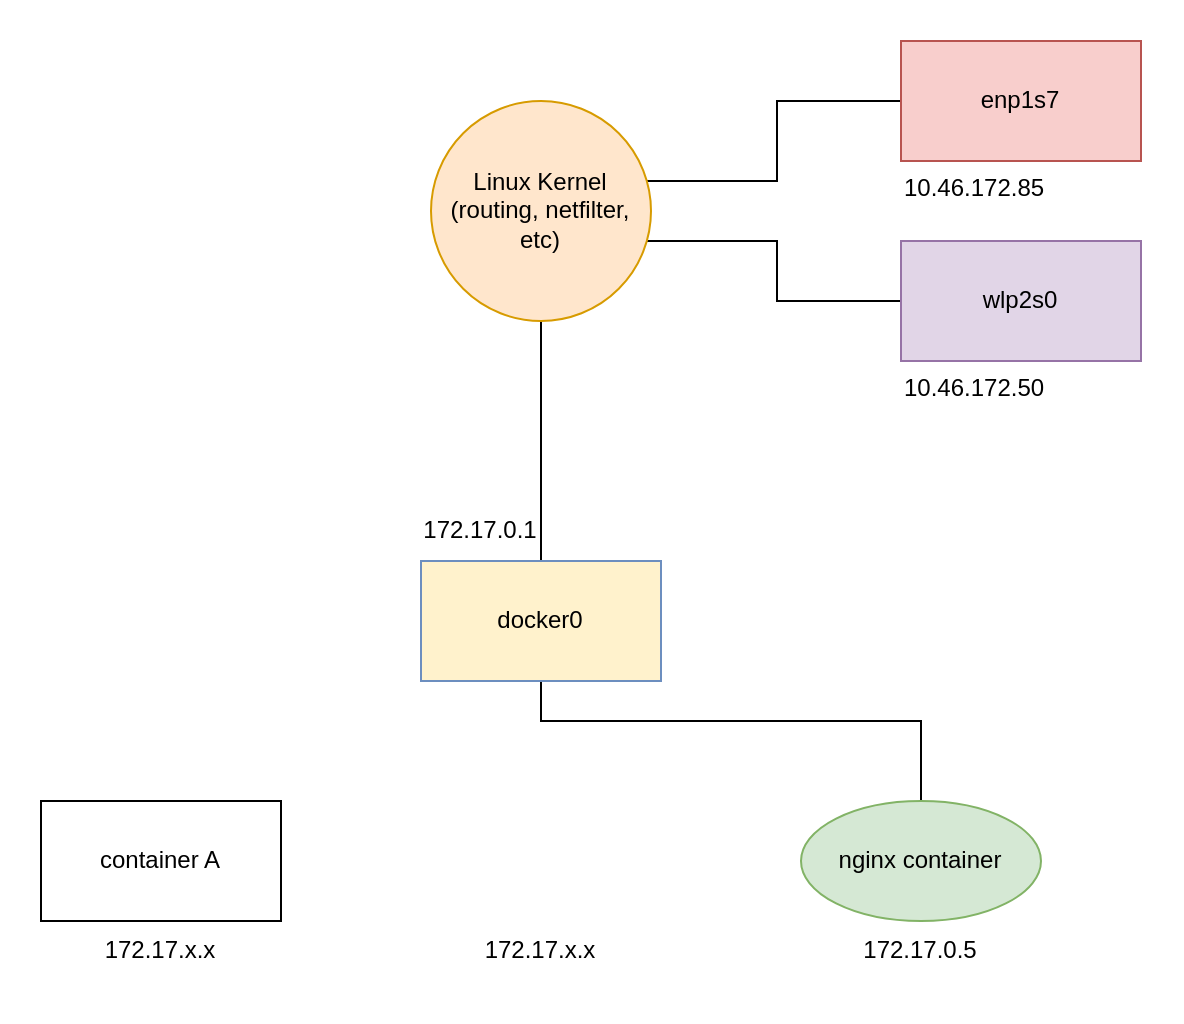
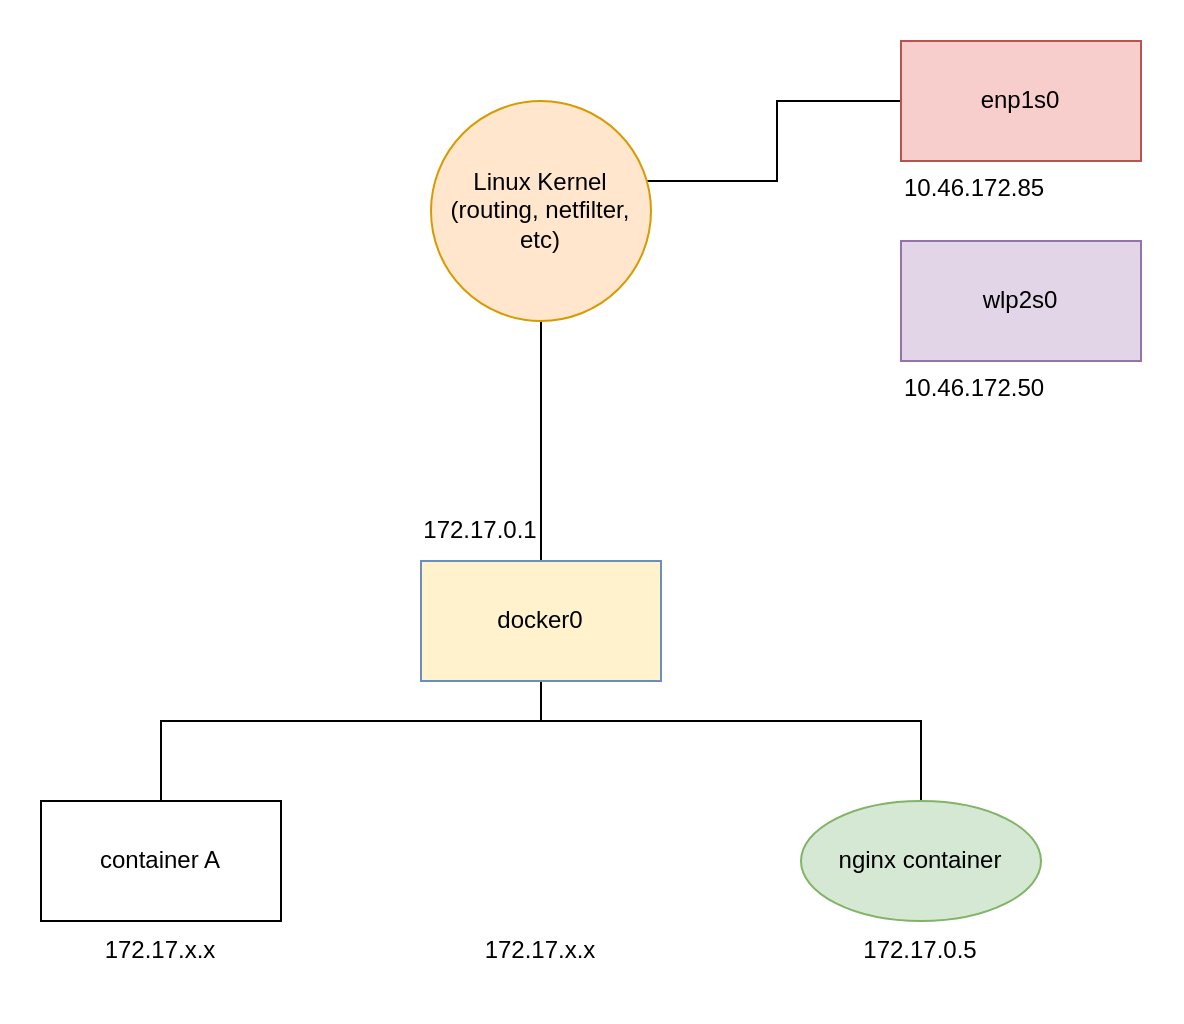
node "enp1s7": label "enp1s7" -> "enp1s0"
edge "Linux Kernel (routing, netfilter, etc)" -- "wlp2s0": removed
edge "docker0" -- "container A": added
